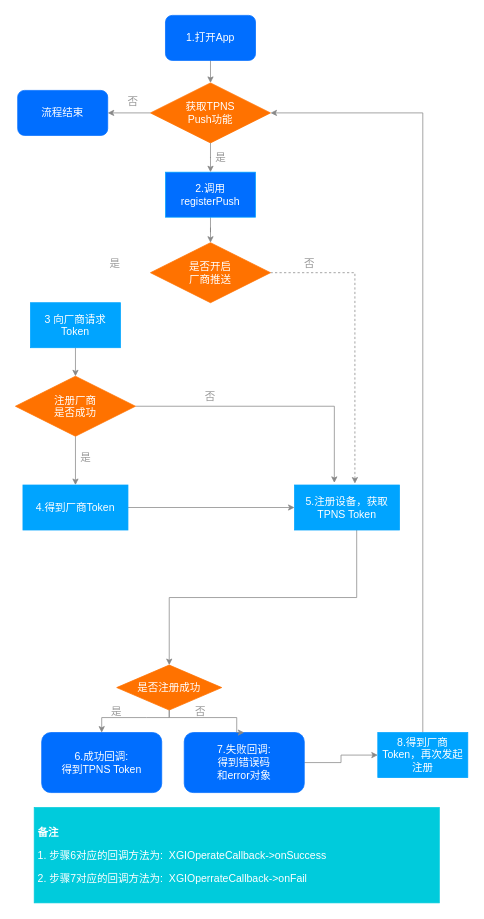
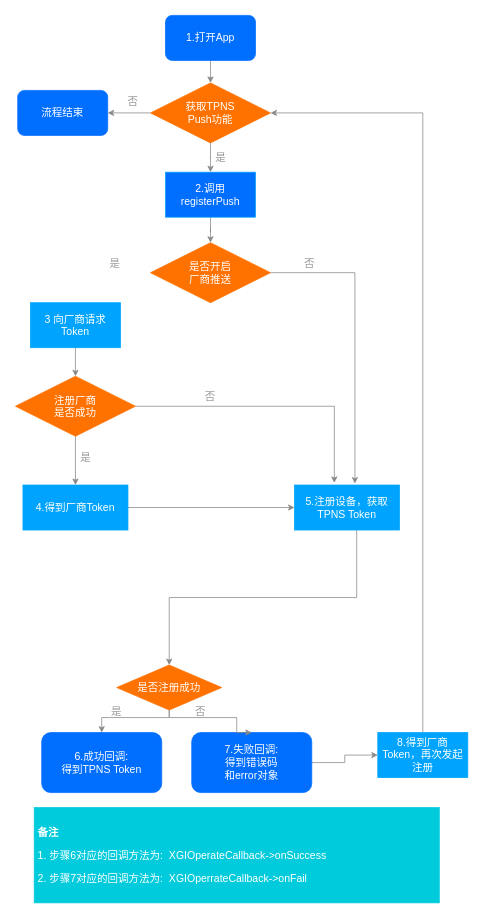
edge "是否开启 厂商推送" -> "5.注册设备，获取TPNS Token": style dashed -> solid
node "7.失败回调: 得到错误码 和error对象": moved (244, 762) -> (252, 762)
